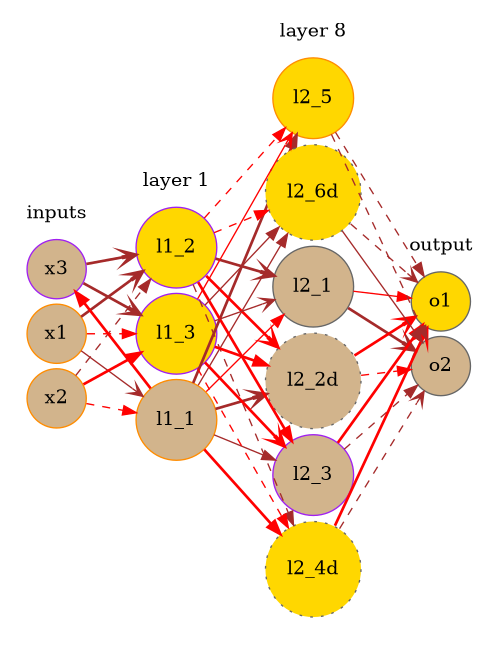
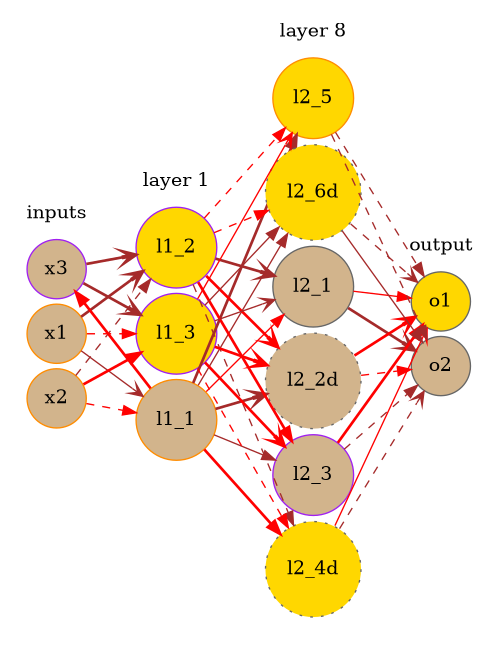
edge "l1_3" -> "l2_2d": arrowhead normal -> vee
edge "l2_4d" -> "o1": style bold -> solid
